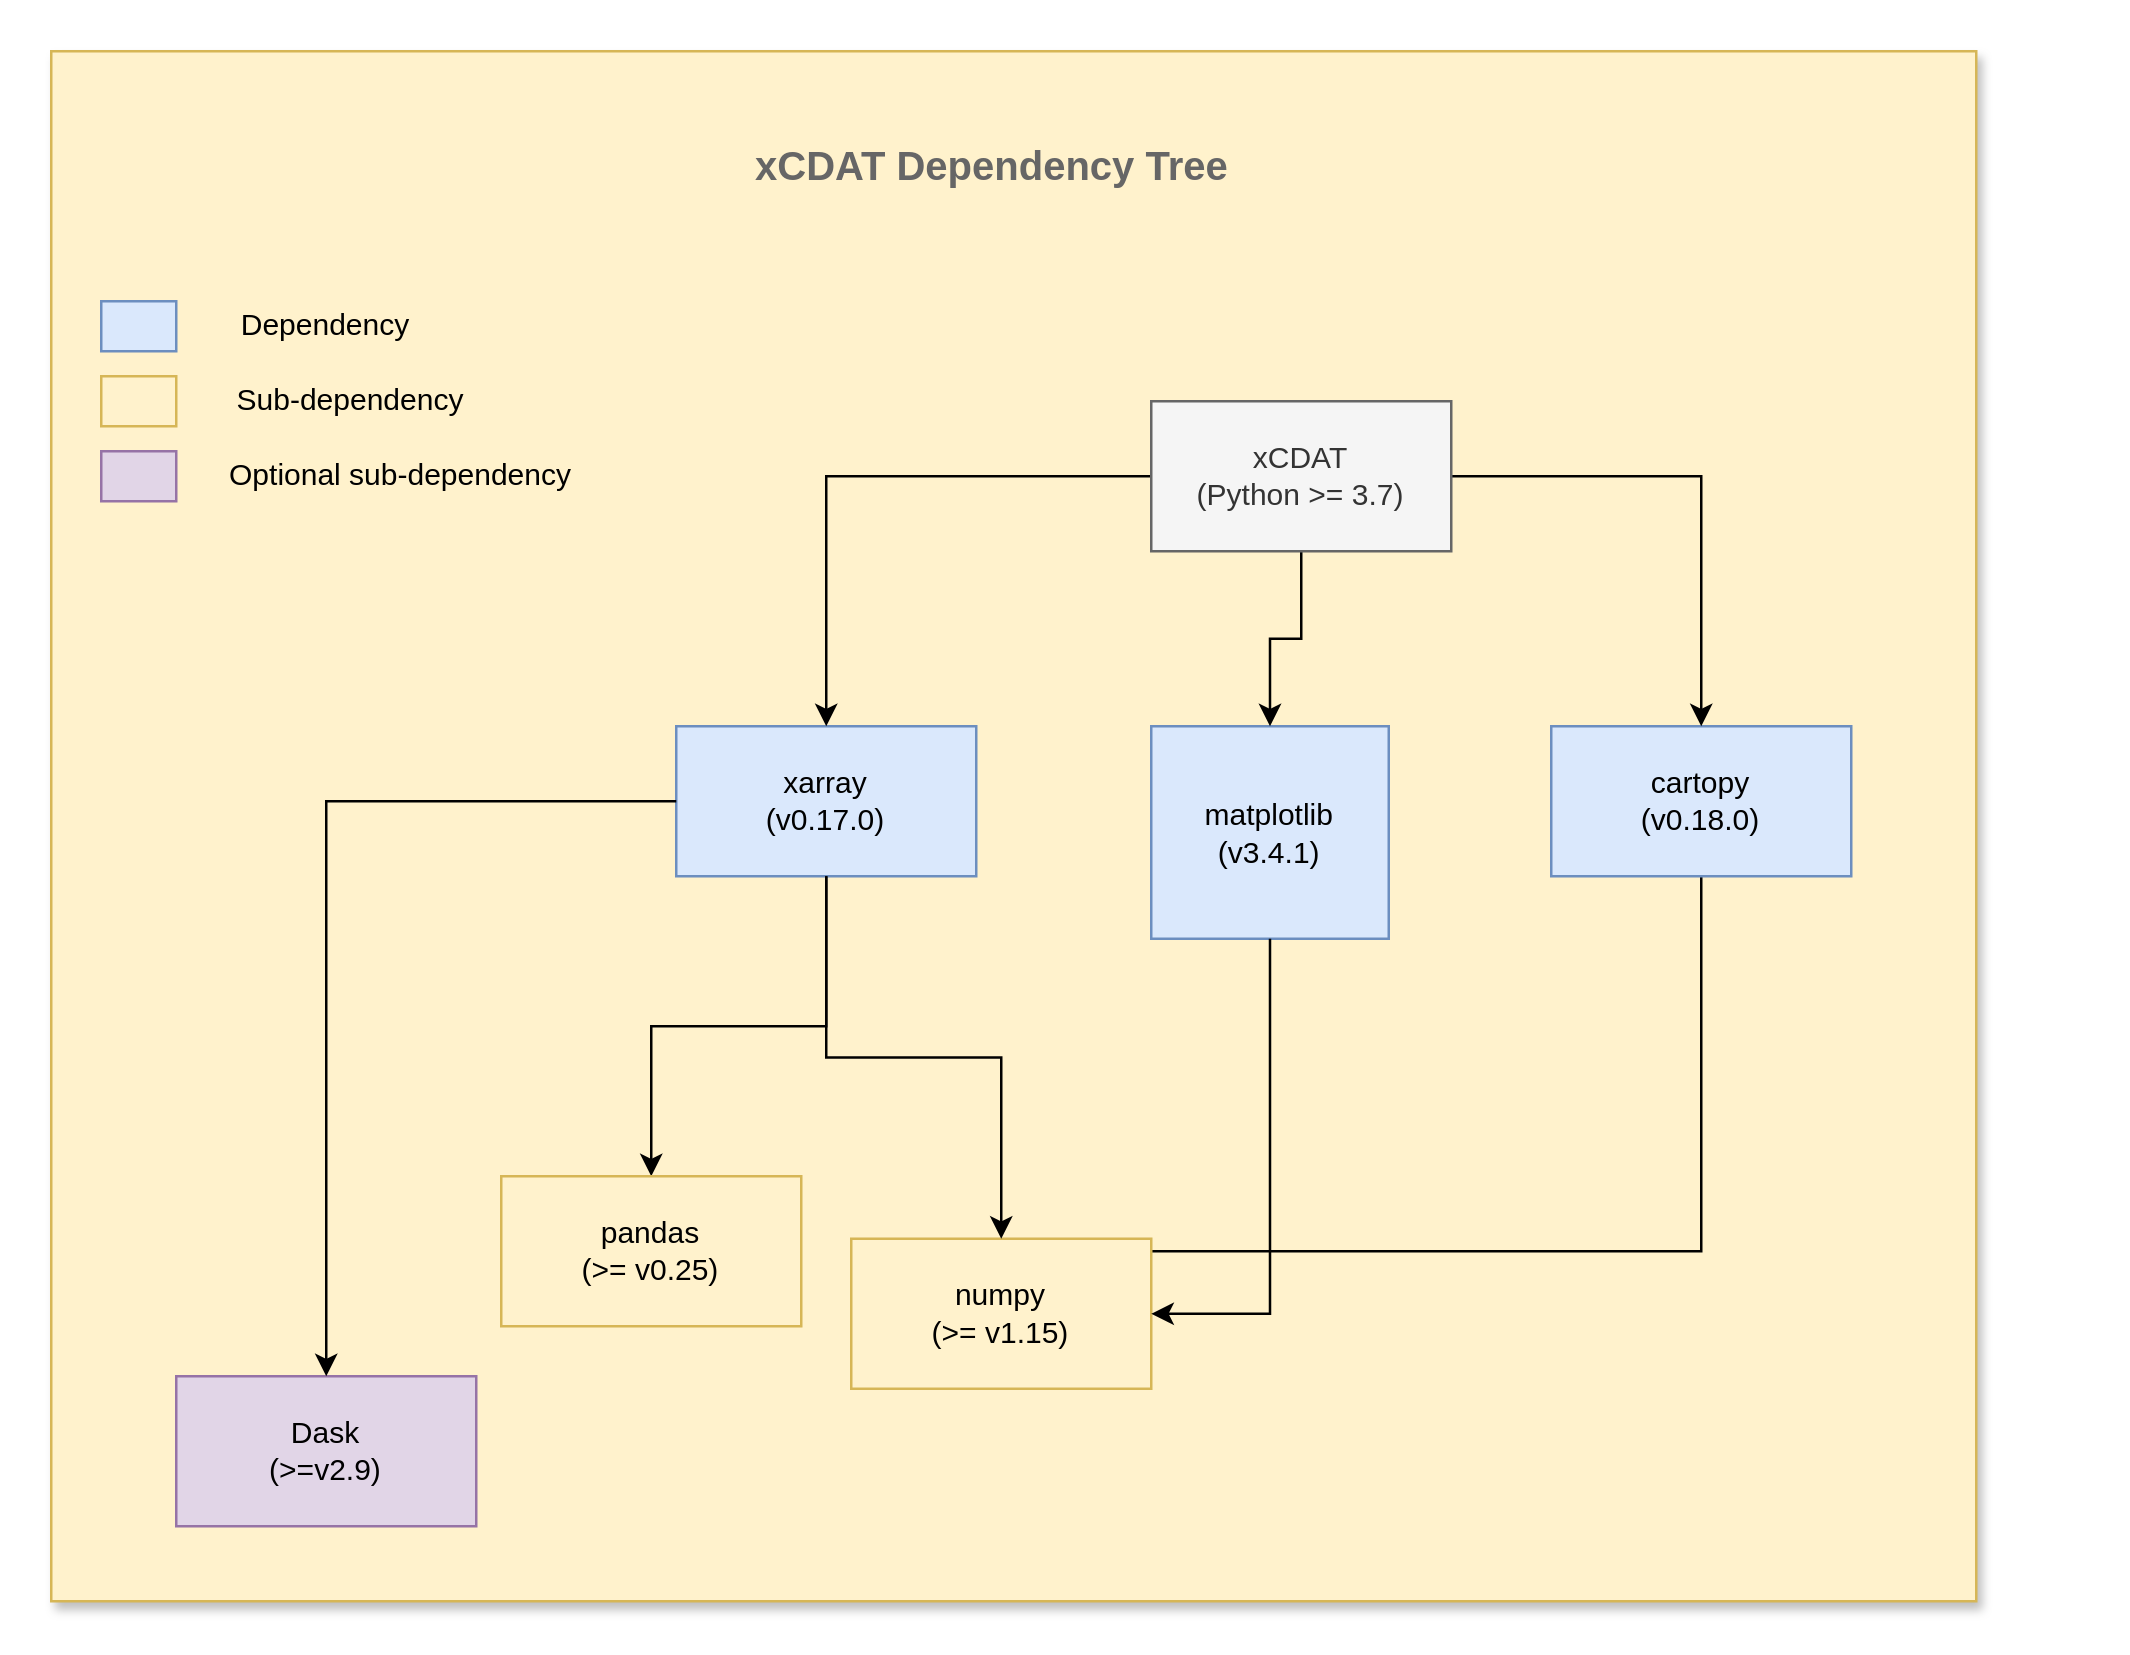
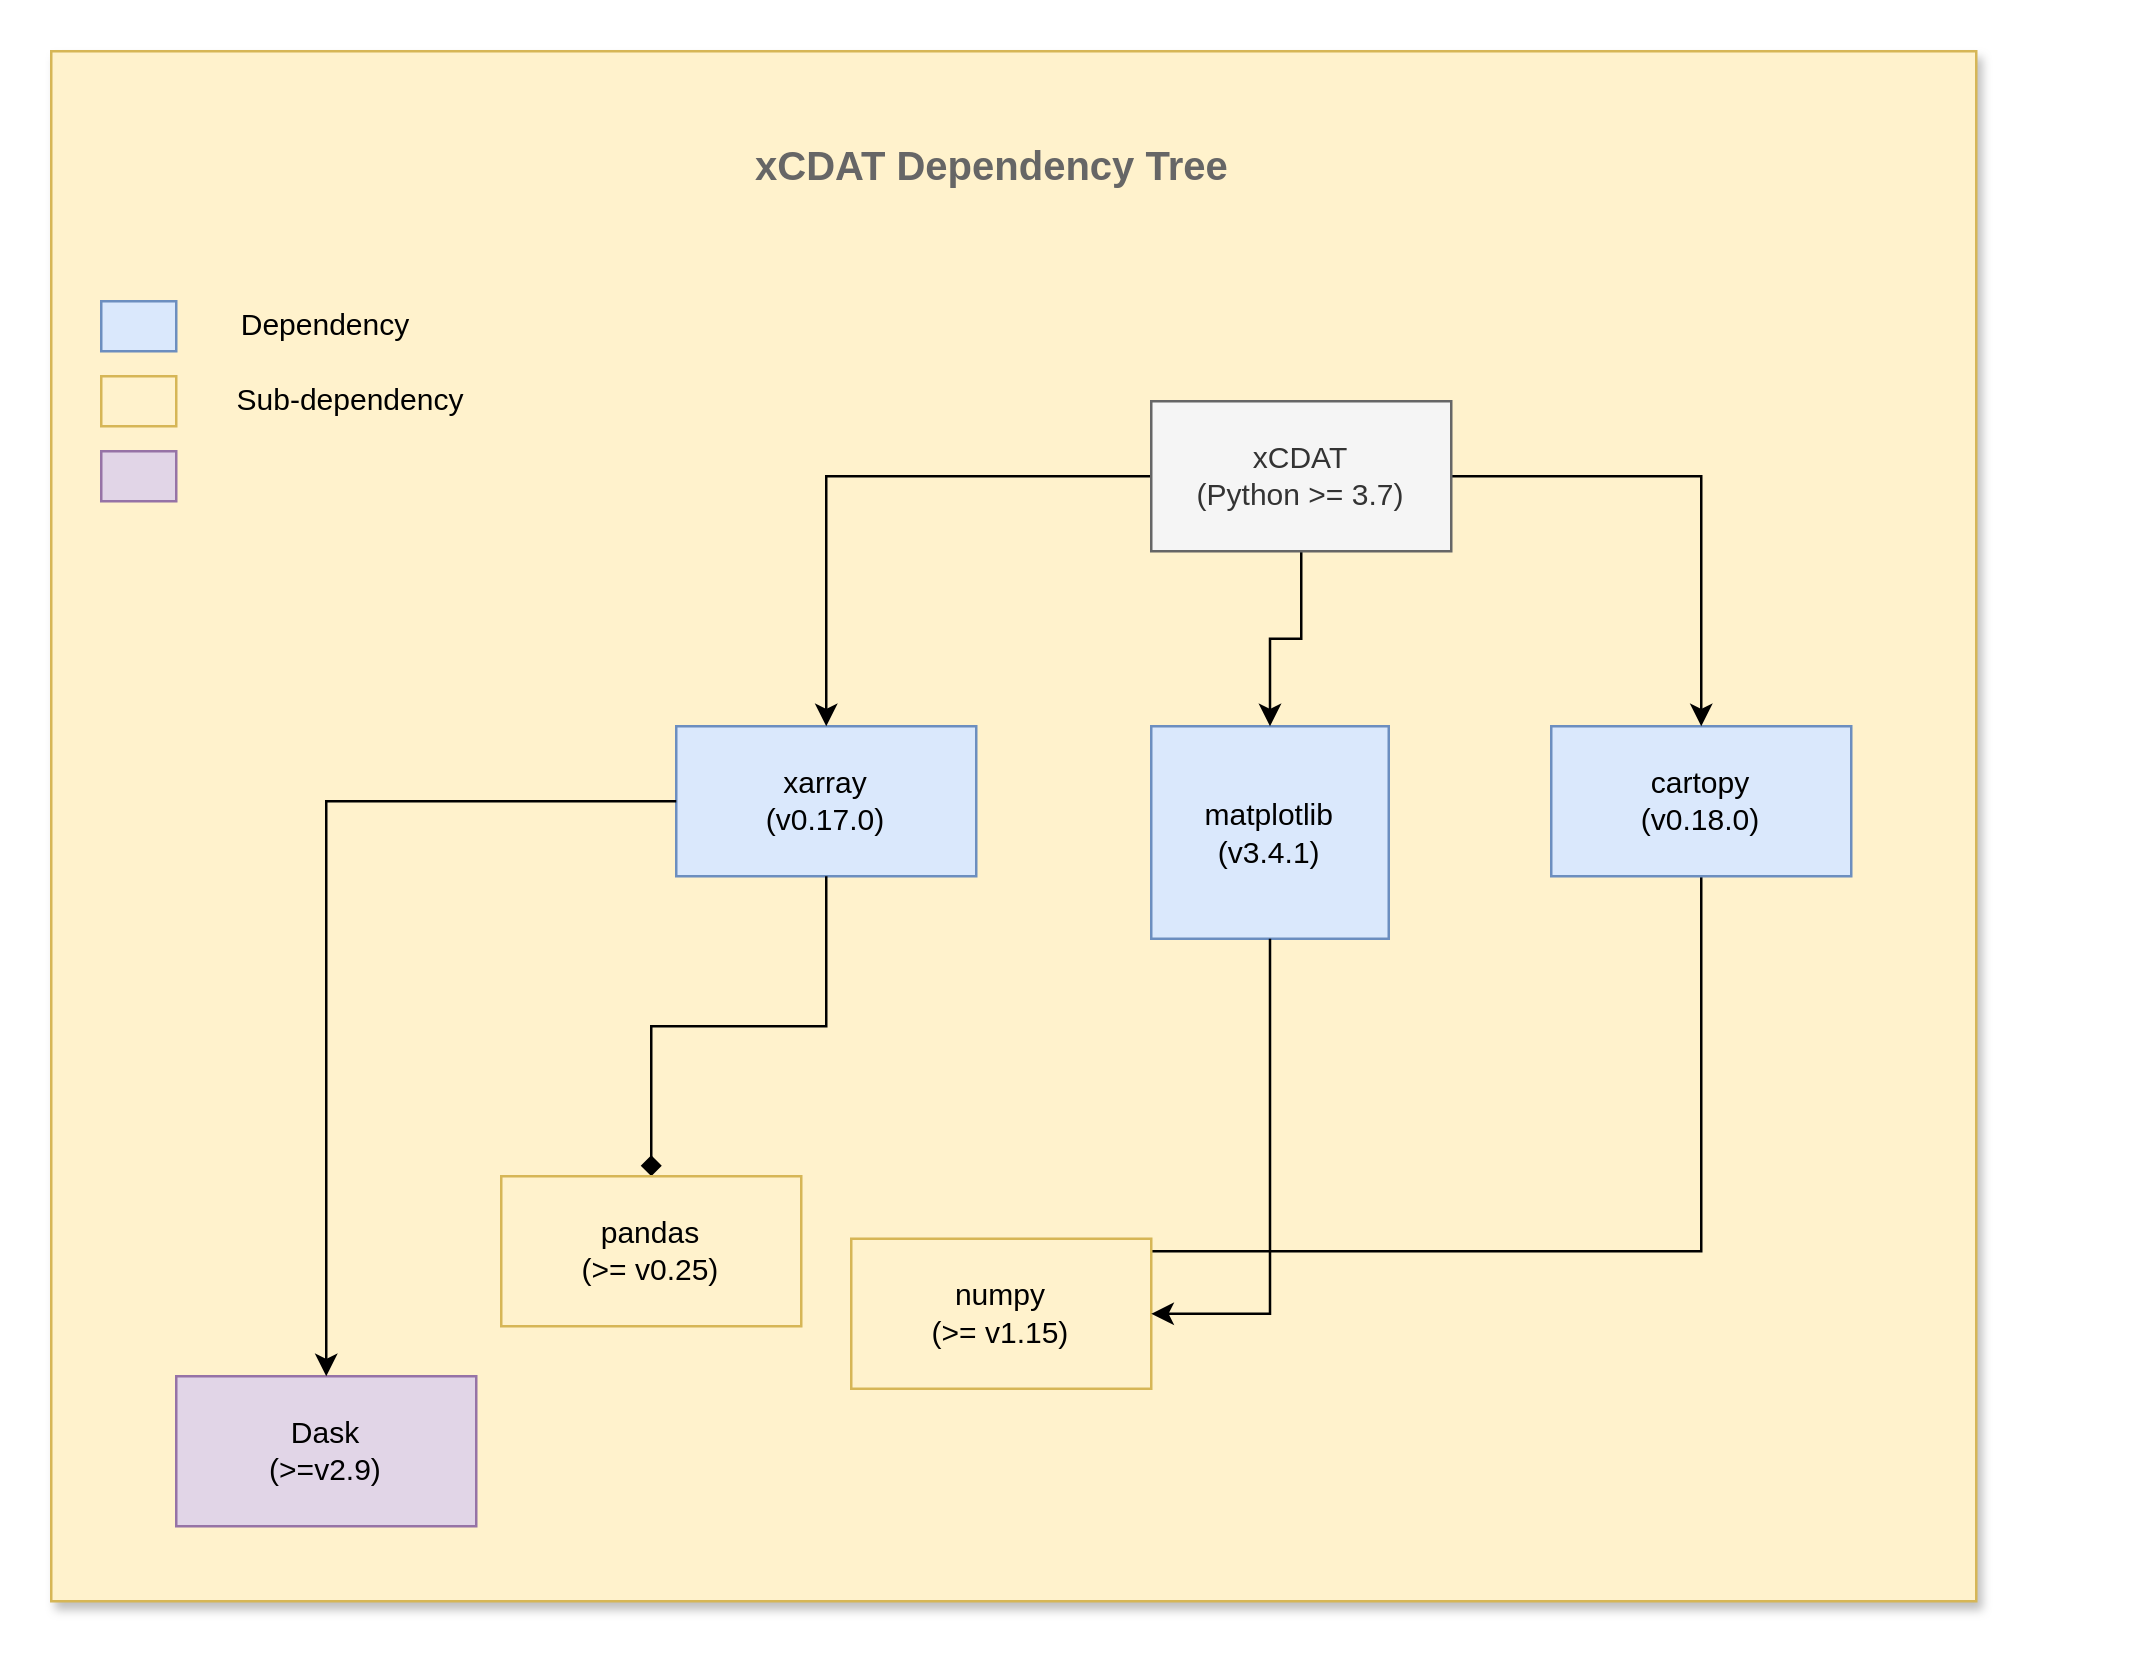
node "Optional sub-dependency": removed
edge "xarray (v0.17.0)" -> "numpy (>= v1.15)": removed
edge "xarray (v0.17.0)" -> "pandas (>= v0.25)": arrowhead classic -> diamond
